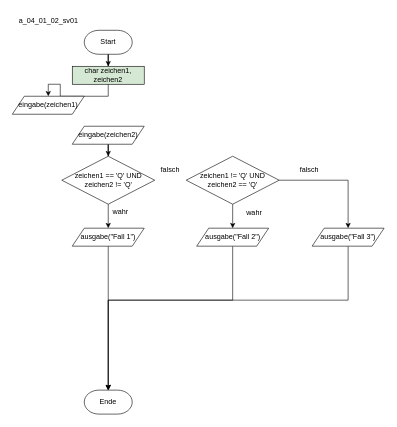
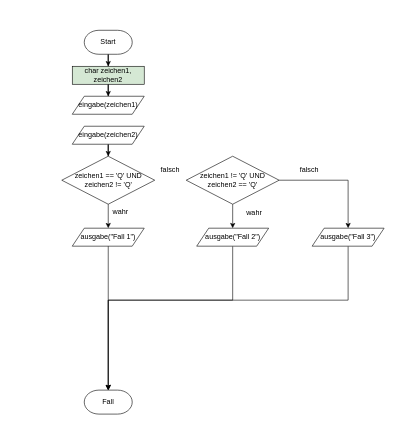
node "a_04_01_02_sv01": removed
node "eingabe(zeichen1)": moved (48, 105) -> (108, 105)
node "Ende": label "Ende" -> "Fall"
